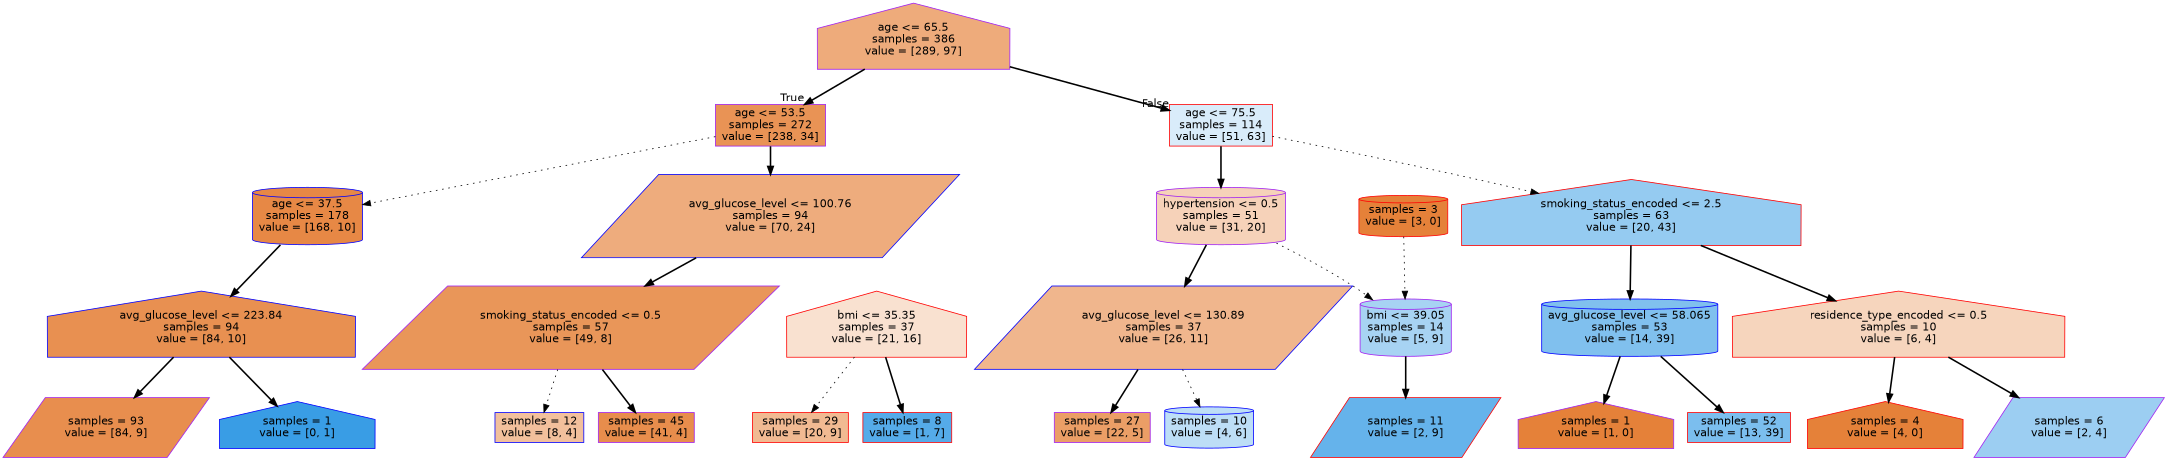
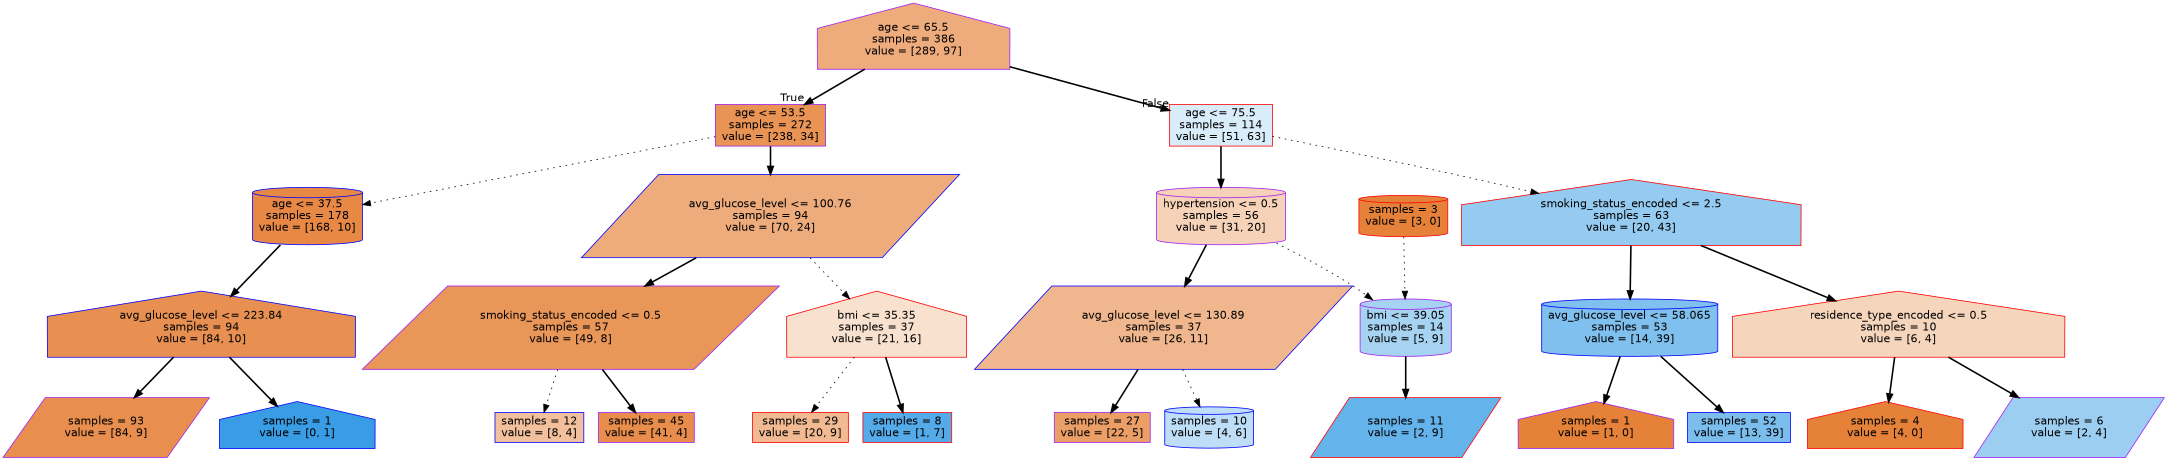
node "hypertension <= 0.5 samples = 51 value = [31, 20]": label "hypertension <= 0.5 samples = 51 value = [31, 20]" -> "hypertension <= 0.5 samples = 56 value = [31, 20]"
edge "avg_glucose_level <= 100.76 samples = 94 value = [70, 24]" -> "bmi <= 35.35 samples = 37 value = [21, 16]": added
node "samples = 52 value = [13, 39]": color red -> blue
